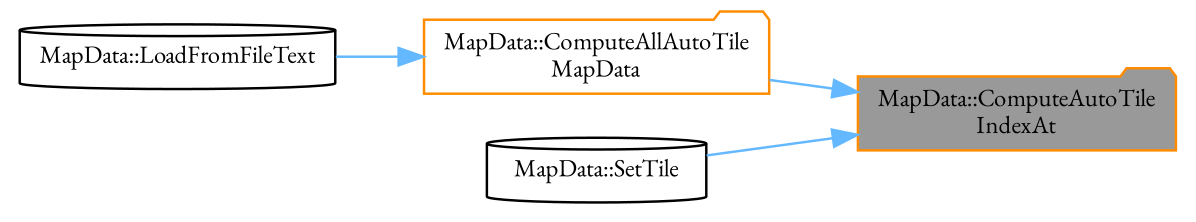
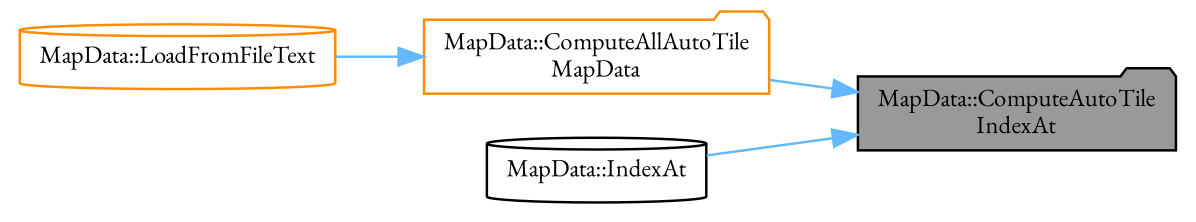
node "MapData::LoadFromFileText": color black -> darkorange
node "MapData::ComputeAutoTile IndexAt": color darkorange -> black
node "MapData::SetTile": label "MapData::SetTile" -> "MapData::IndexAt"
